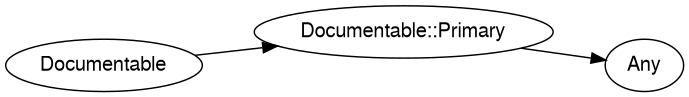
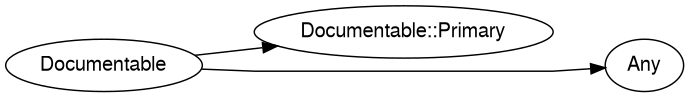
edge "Documentable::Primary" -> "Any": now "Documentable" -> "Any"
